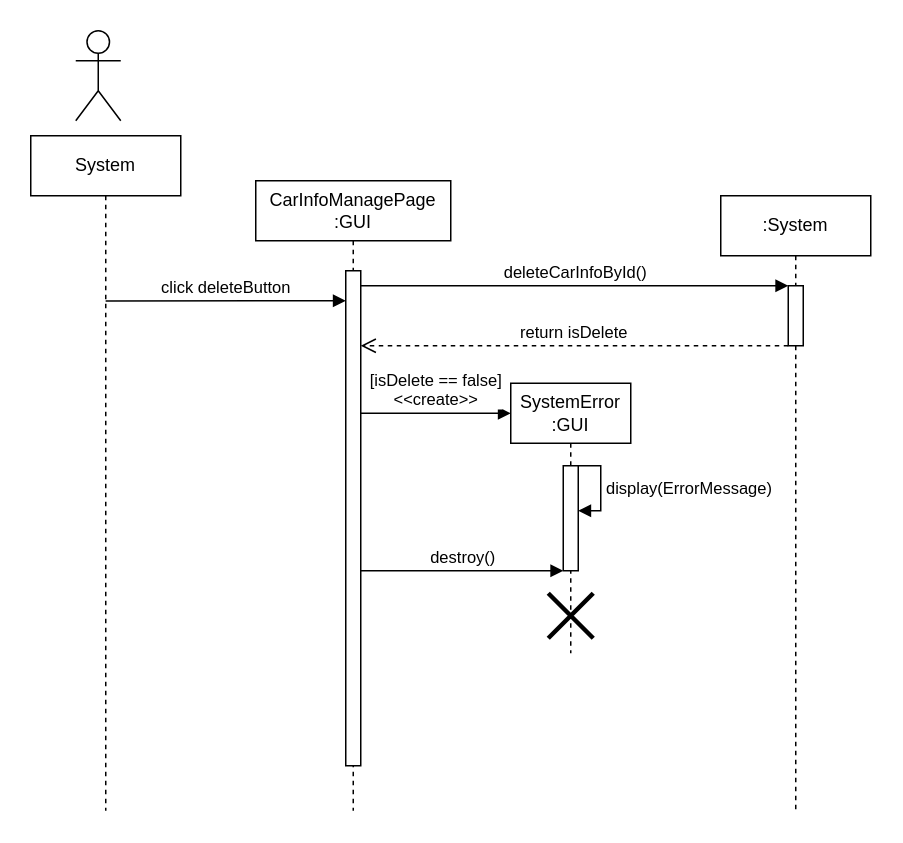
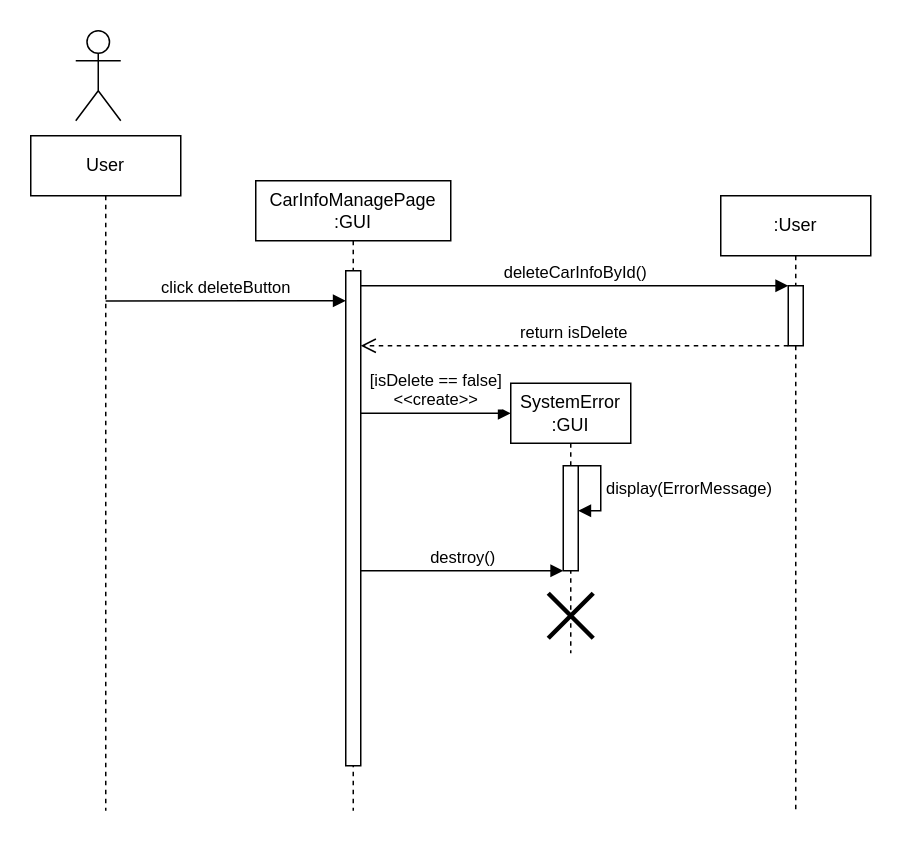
node "System": label "System" -> "User"
node ":System": label ":System" -> ":User"
